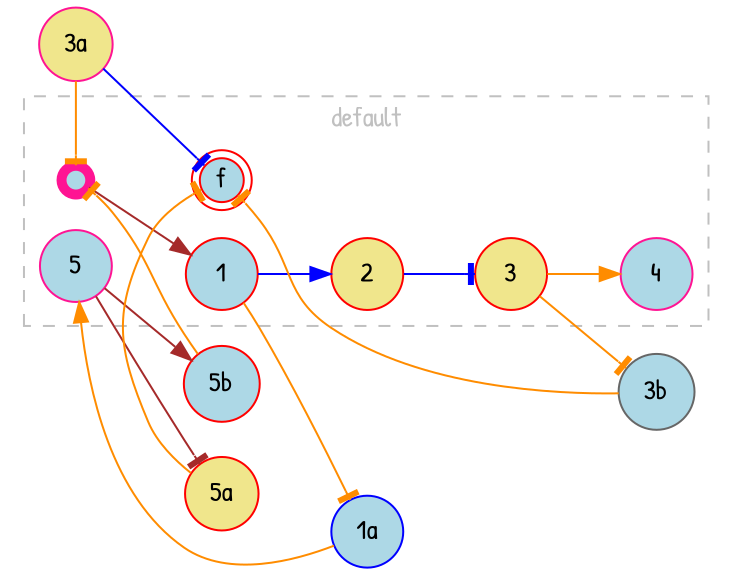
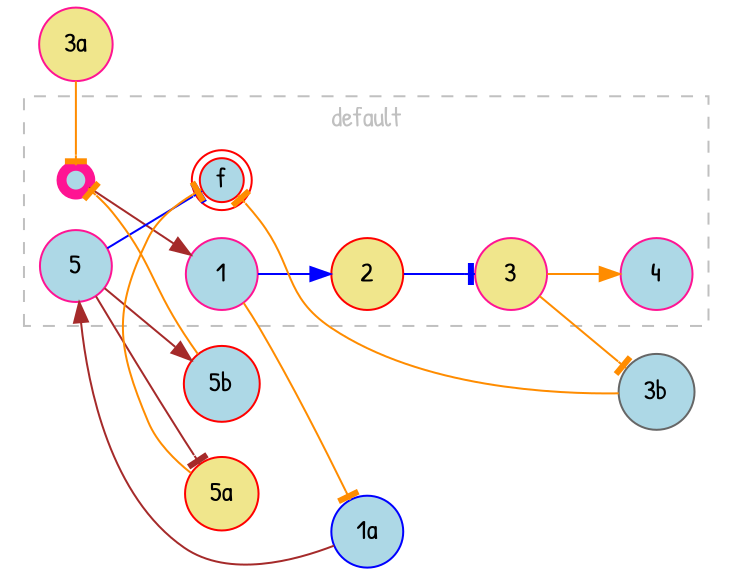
edge "3a" -> "f": now "5" -> "f"
node "1": color red -> deeppink
node "3": color red -> deeppink
edge "1a" -> "5": color darkorange -> brown
